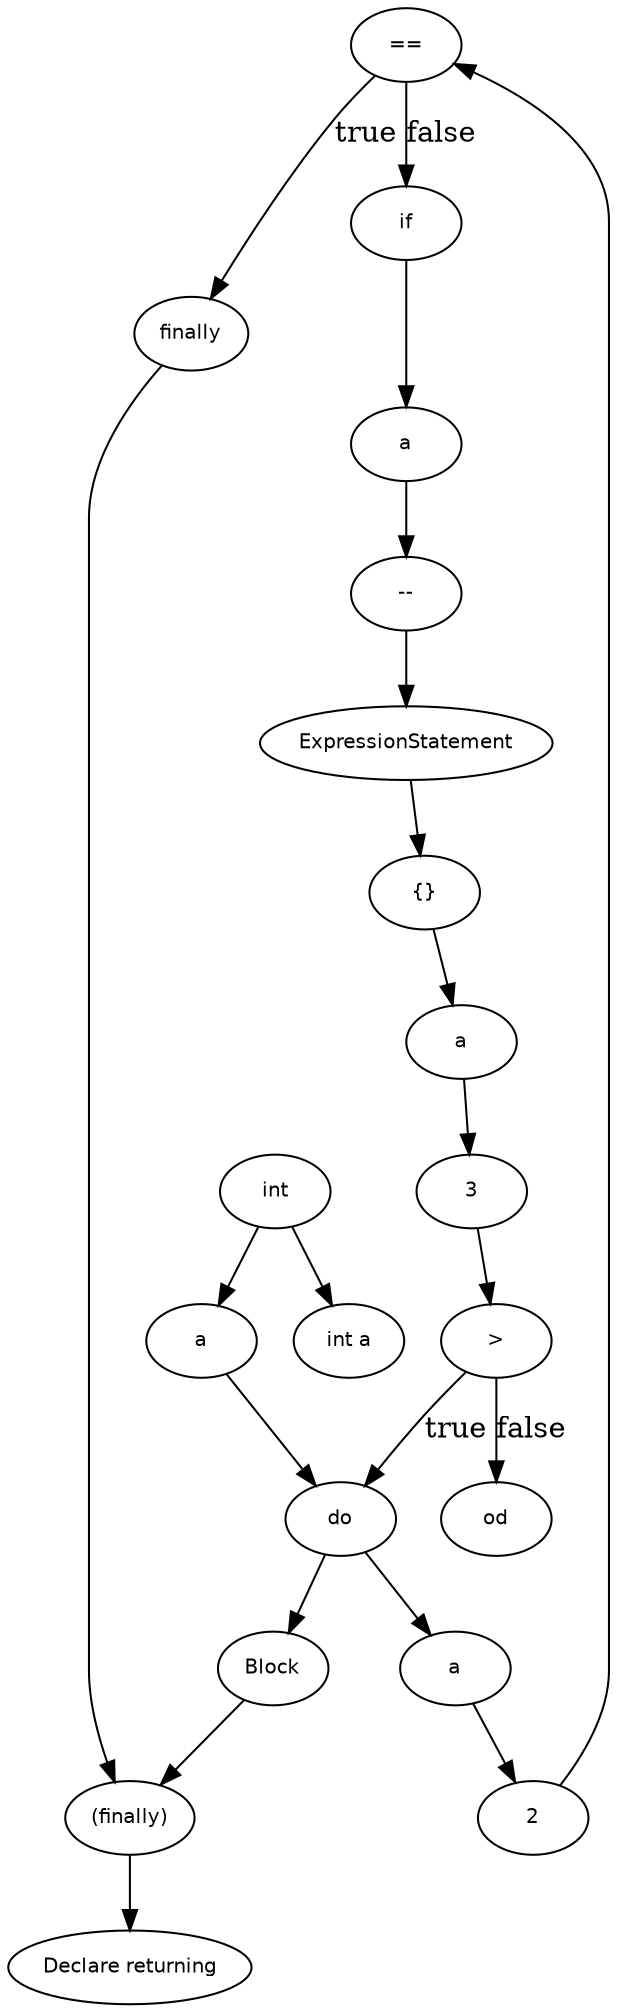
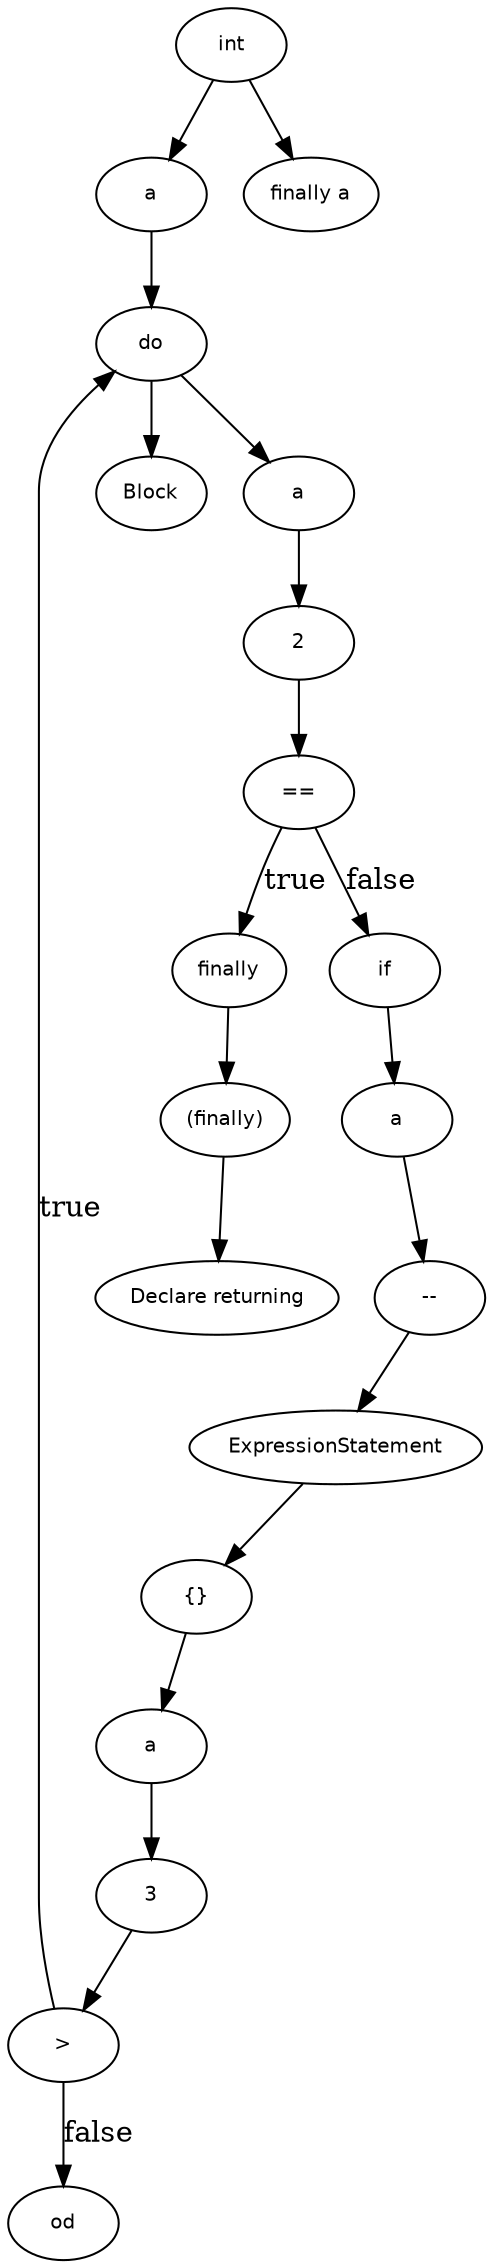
node "int a": label "int a" -> "finally a"
edge "Block" -> "(finally)": removed
